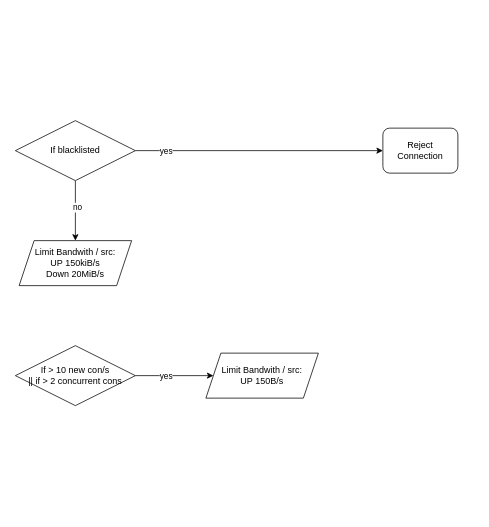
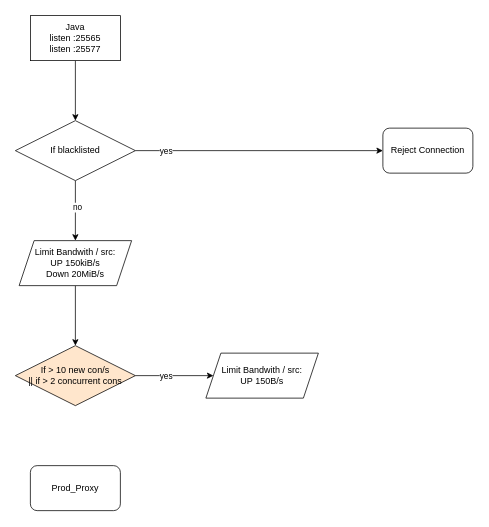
node "Java listen :25565 listen :25577": added
edge "Java listen :25565 listen :25577" -> "If blacklisted": added
node "Reject Connection": size 75x45 -> 90x45
edge "Limit Bandwith / src: UP 150kiB/s Down 20MiB/s" -> "If > 10 new con/s || if > 2 concurrent cons": added
node "If > 10 new con/s || if > 2 concurrent cons": fillcolor #ffffff -> #ffe6cc
node "Prod_Proxy": added
